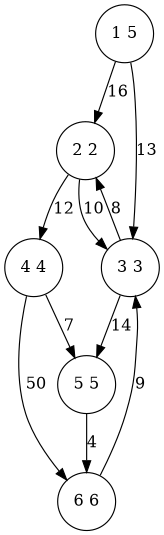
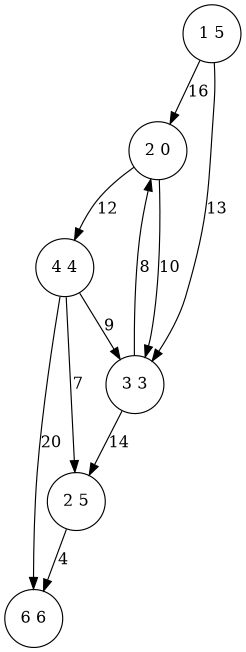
node "2 2": label "2 2" -> "2 0"
edge "4 4" -> "6 6": label "50" -> "20"
node "5 5": label "5 5" -> "2 5"
edge "6 6" -> "3 3": now "4 4" -> "3 3"
